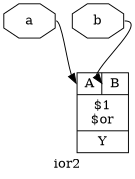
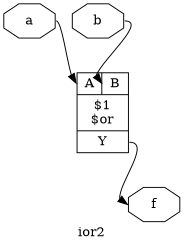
node "f": added
